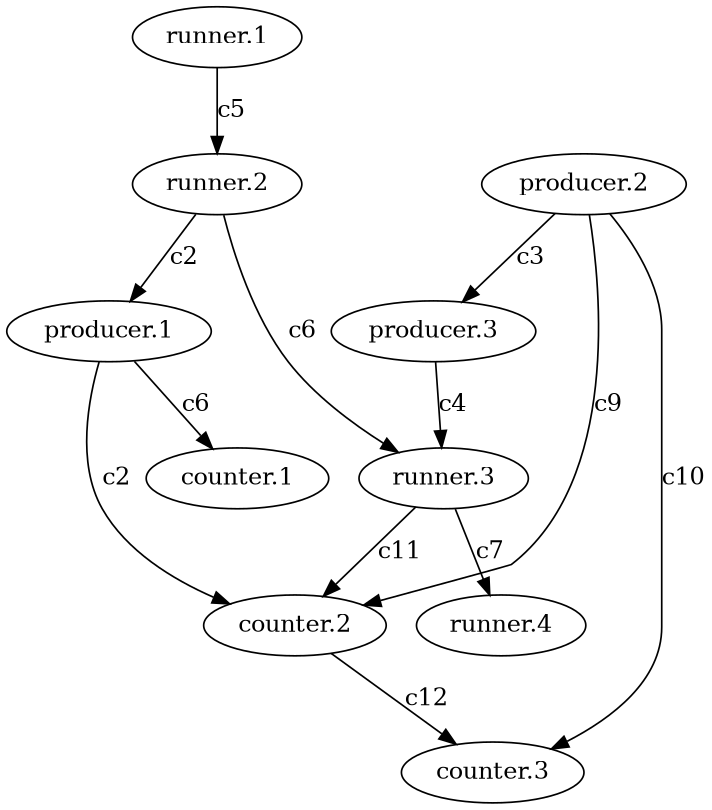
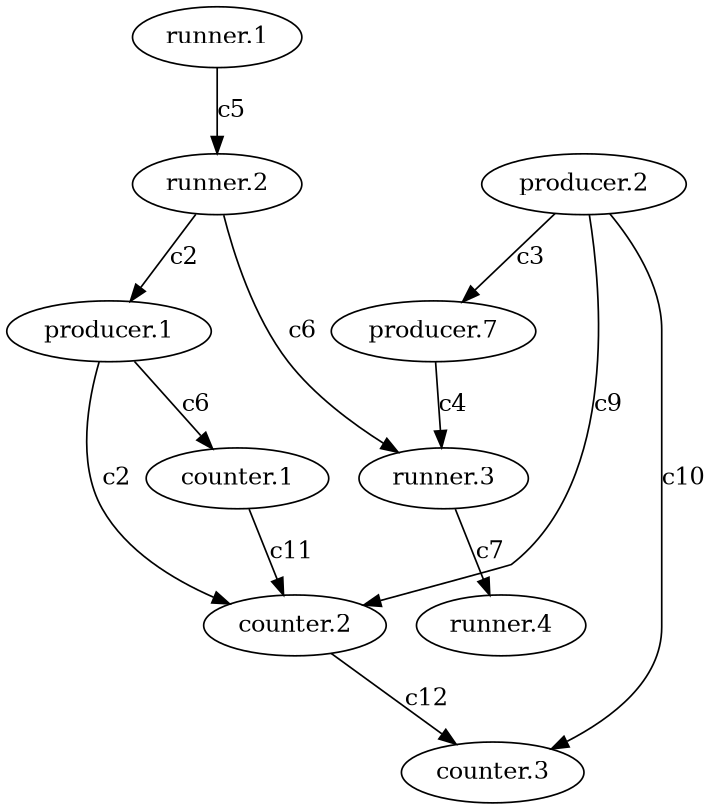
node "producer.3": label "producer.3" -> "producer.7"
edge "runner.3" -> "counter.2": now "counter.1" -> "counter.2"
